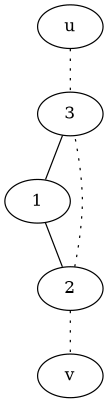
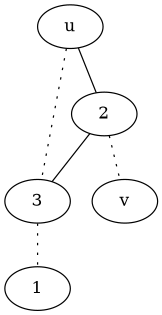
edge "3" -- "1": style solid -> dotted
edge "3" -- "2": style dotted -> solid
edge "1" -- "2": now "u" -- "2"
